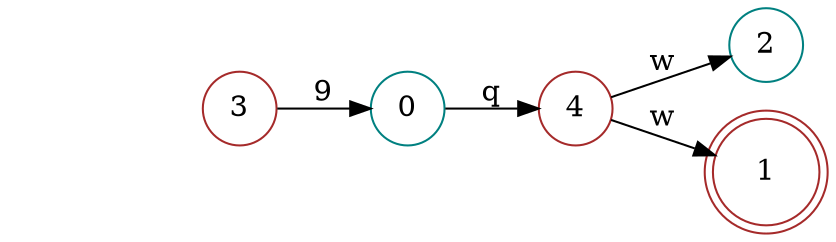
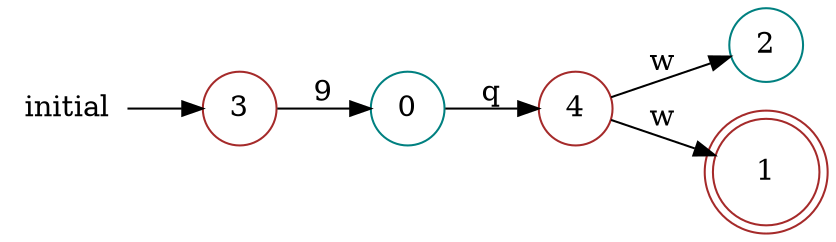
node "initial": added
